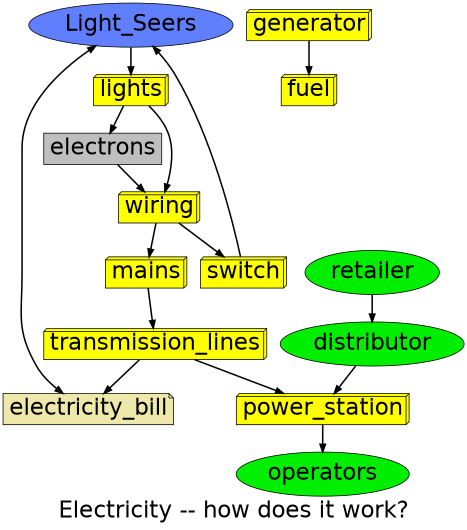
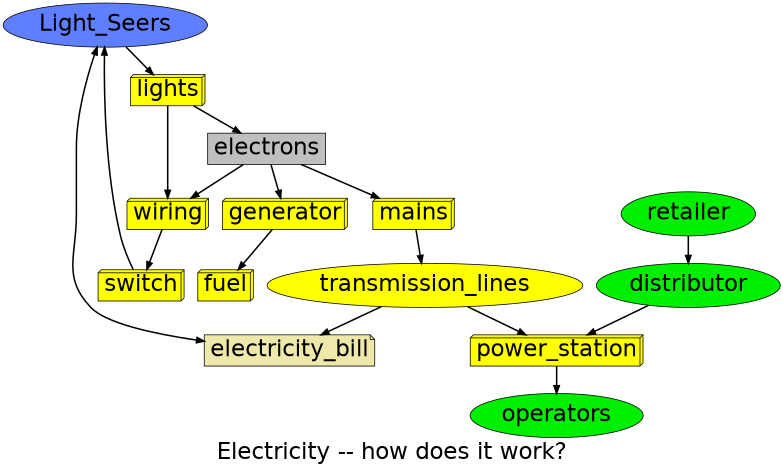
edge "electrons" -> "generator": added
edge "wiring" -> "mains": now "electrons" -> "mains"
node "transmission_lines": shape box3d -> ellipse
